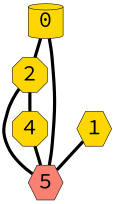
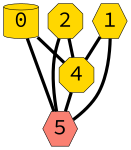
edge "0" -- "2": now "0" -- "4"
edge "1" -- "4": added
